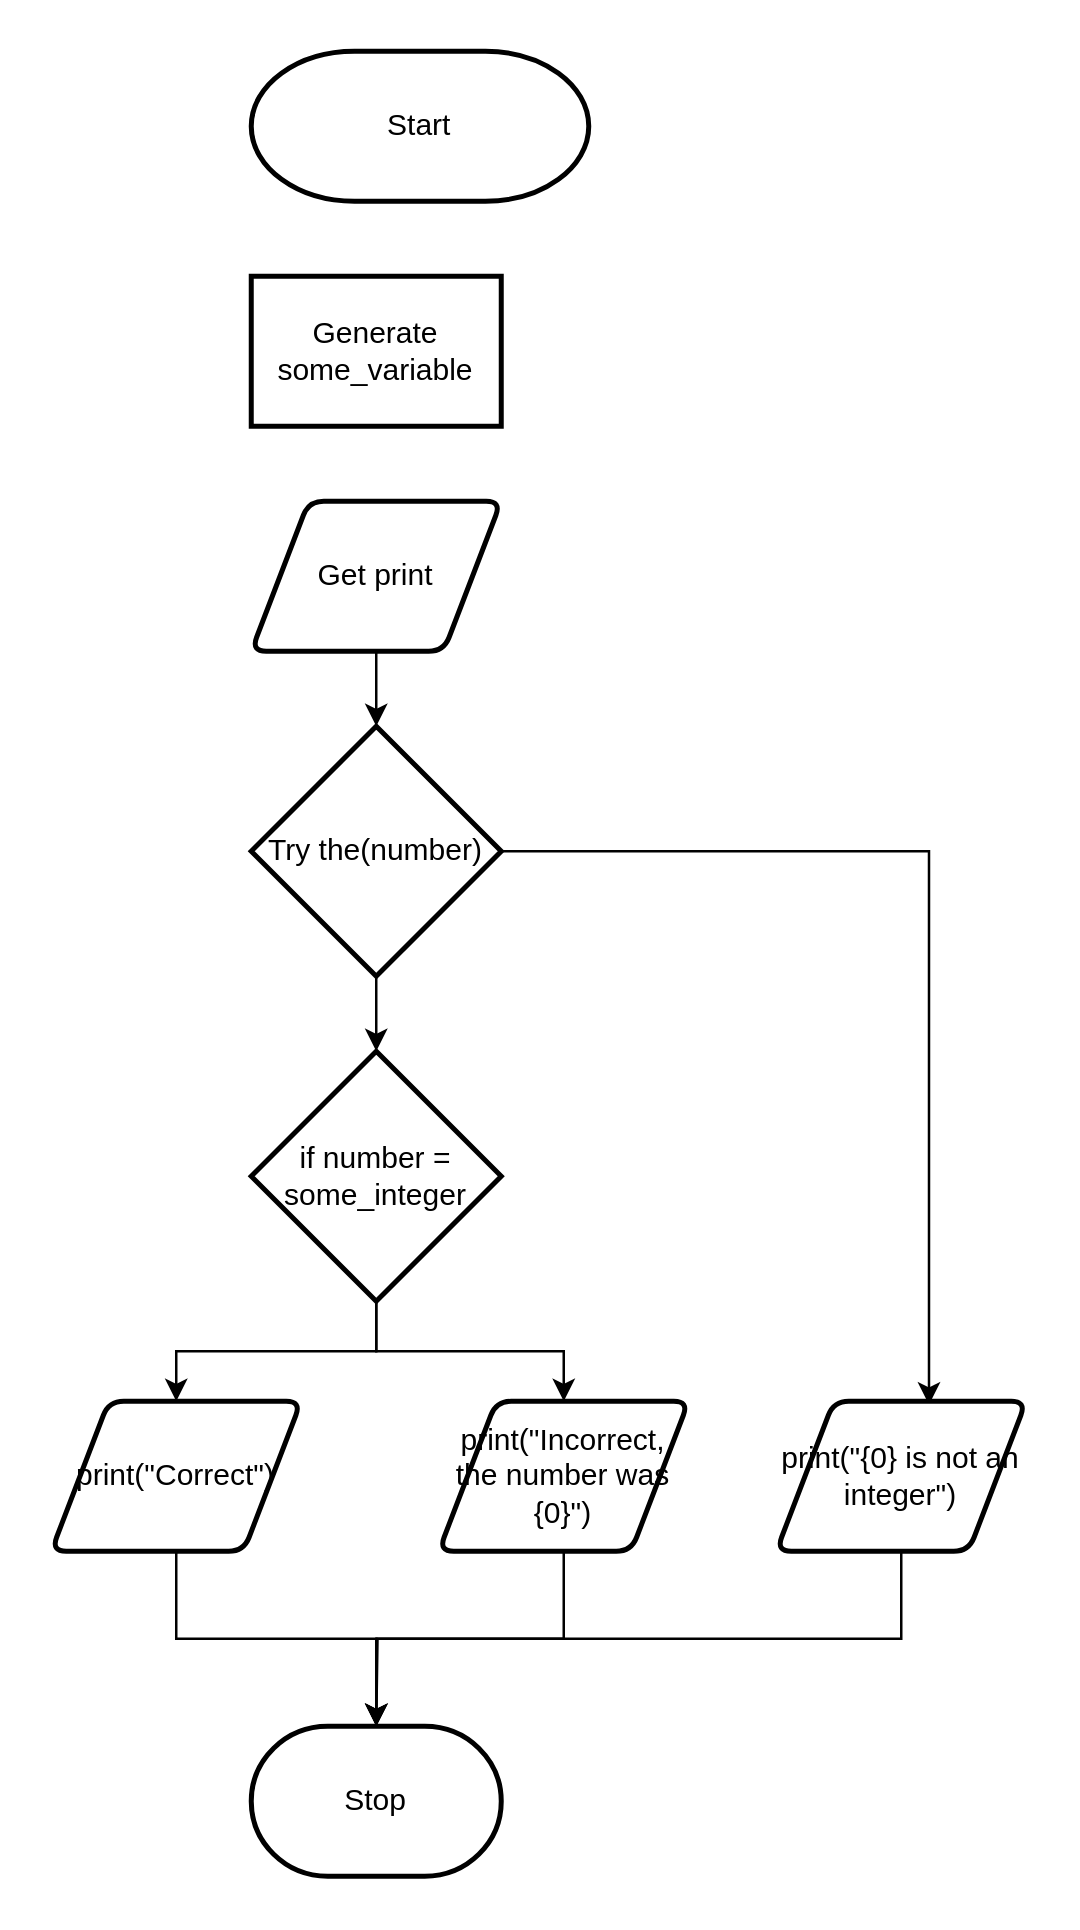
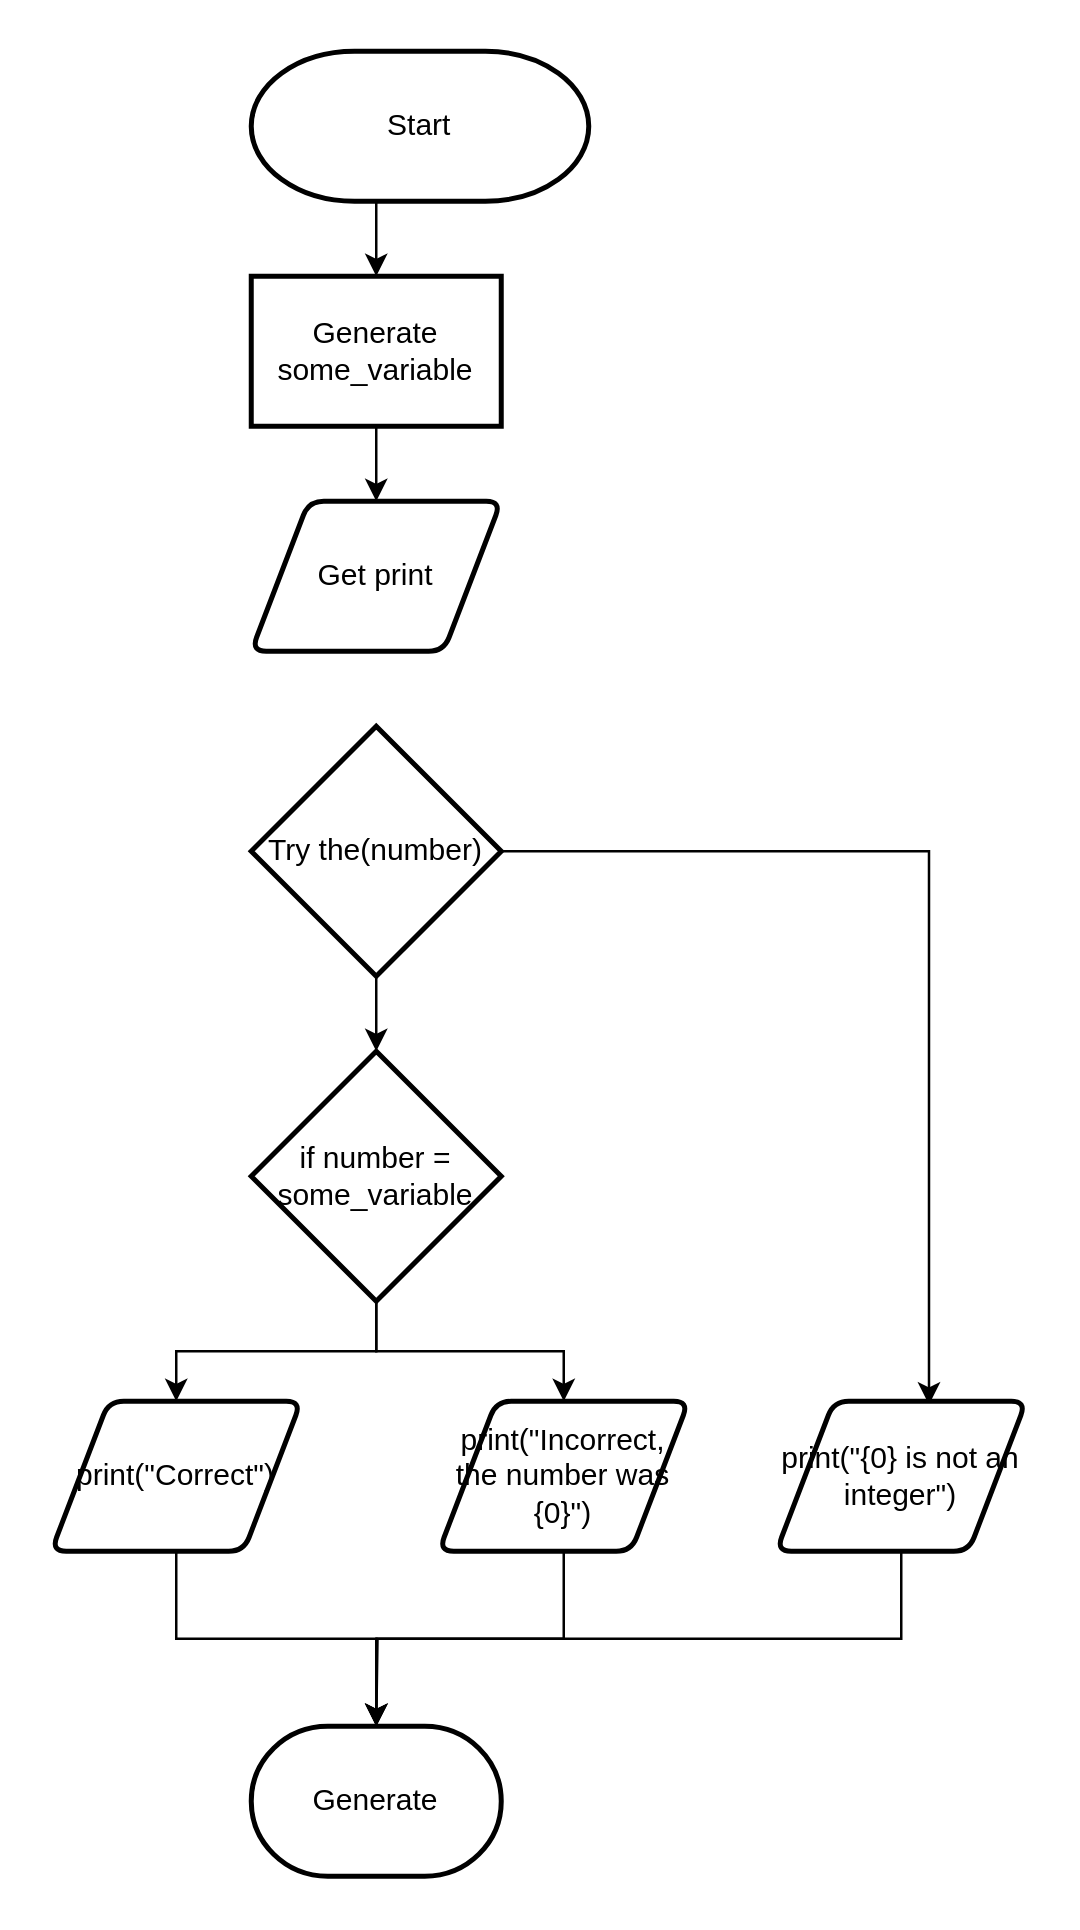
edge "Start" -> "Generate some_variable": added
edge "Generate some_variable" -> "Get print": added
edge "Get print" -> "Try the(number)": removed
node "if number = some_integer": label "if number = some_integer" -> "if number = some_variable"
node "Stop": label "Stop" -> "Generate"
